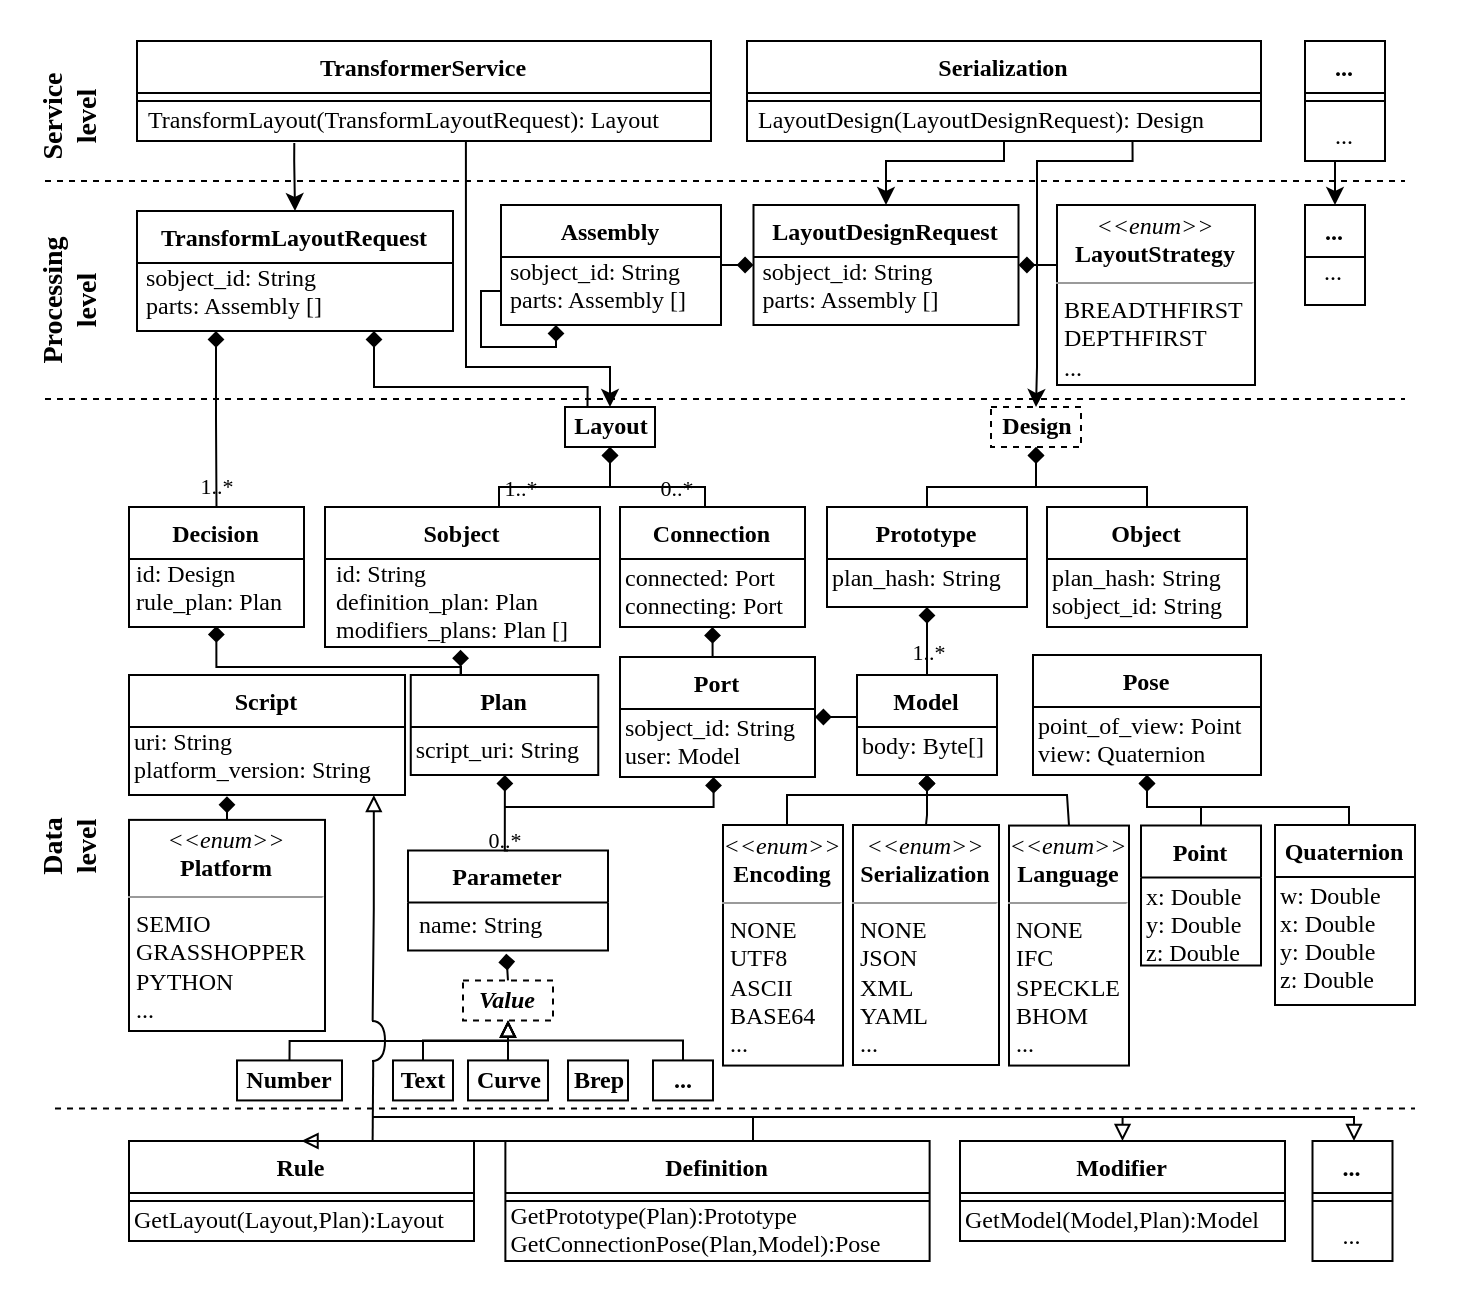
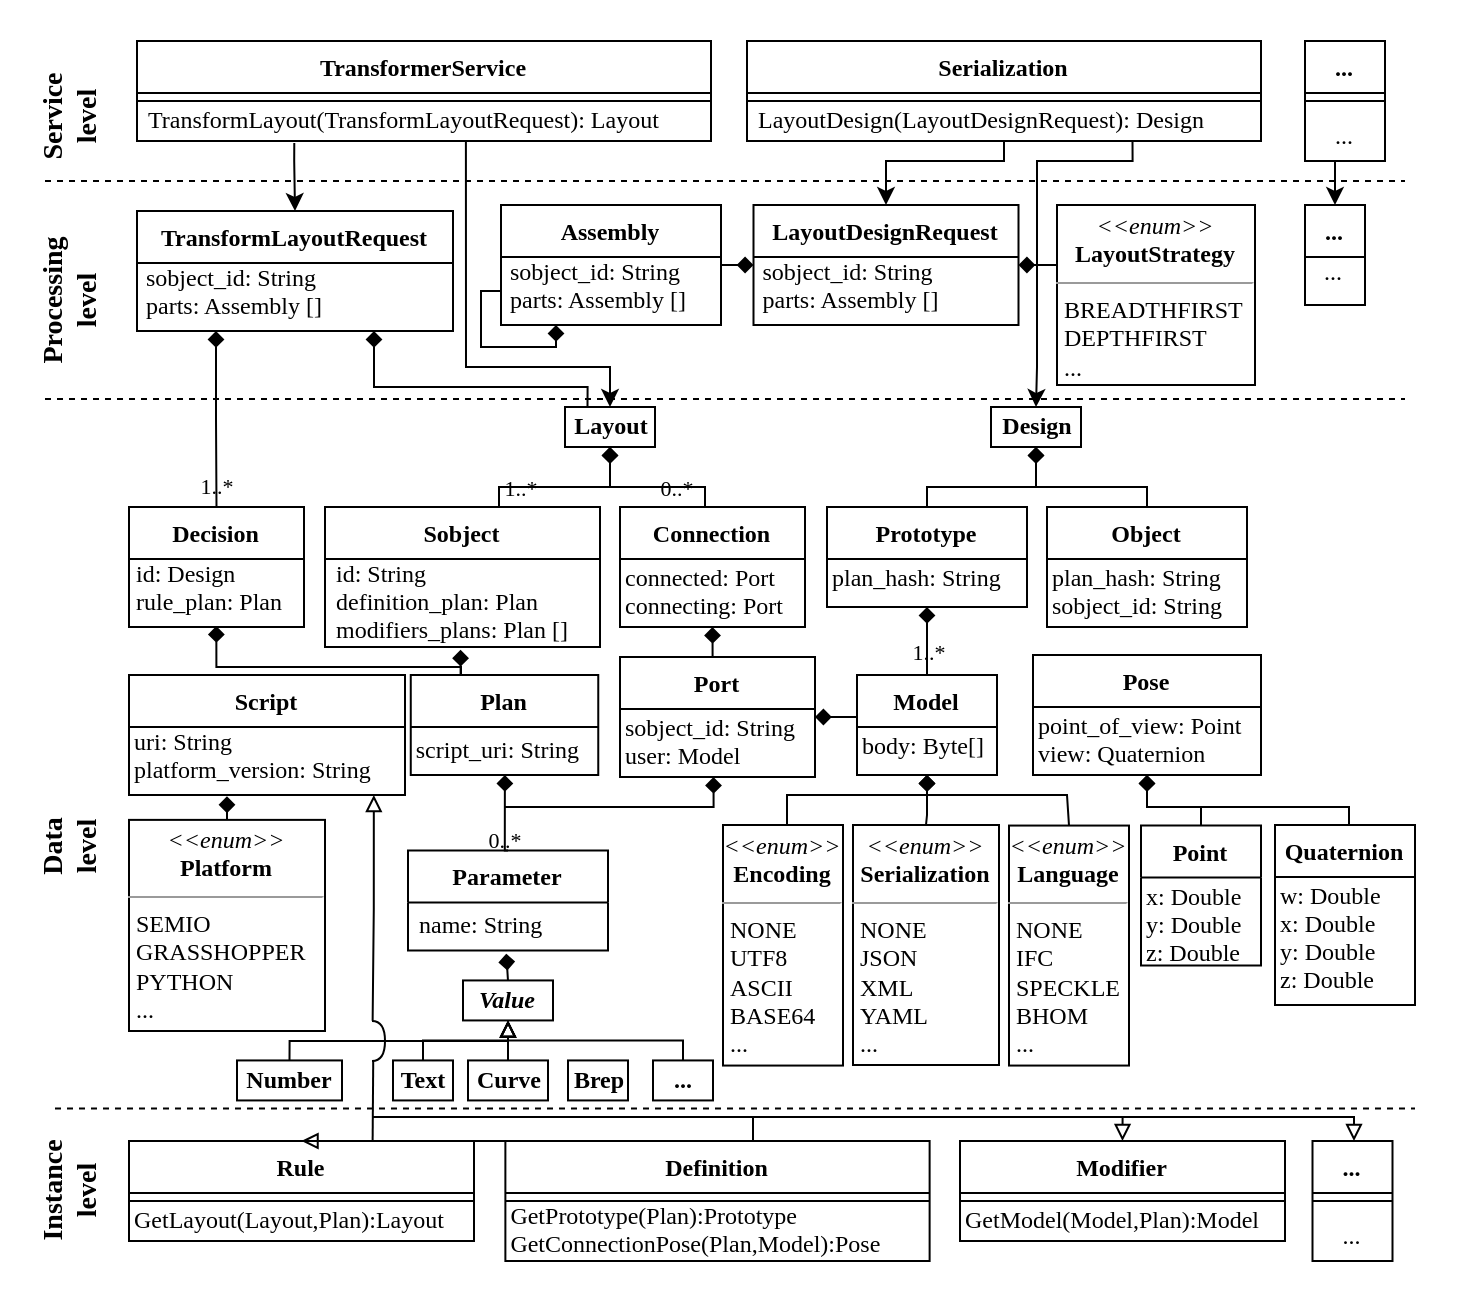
node "Design": style dashed -> solid
node "Value": style dashed -> solid
node "Instance level": added
